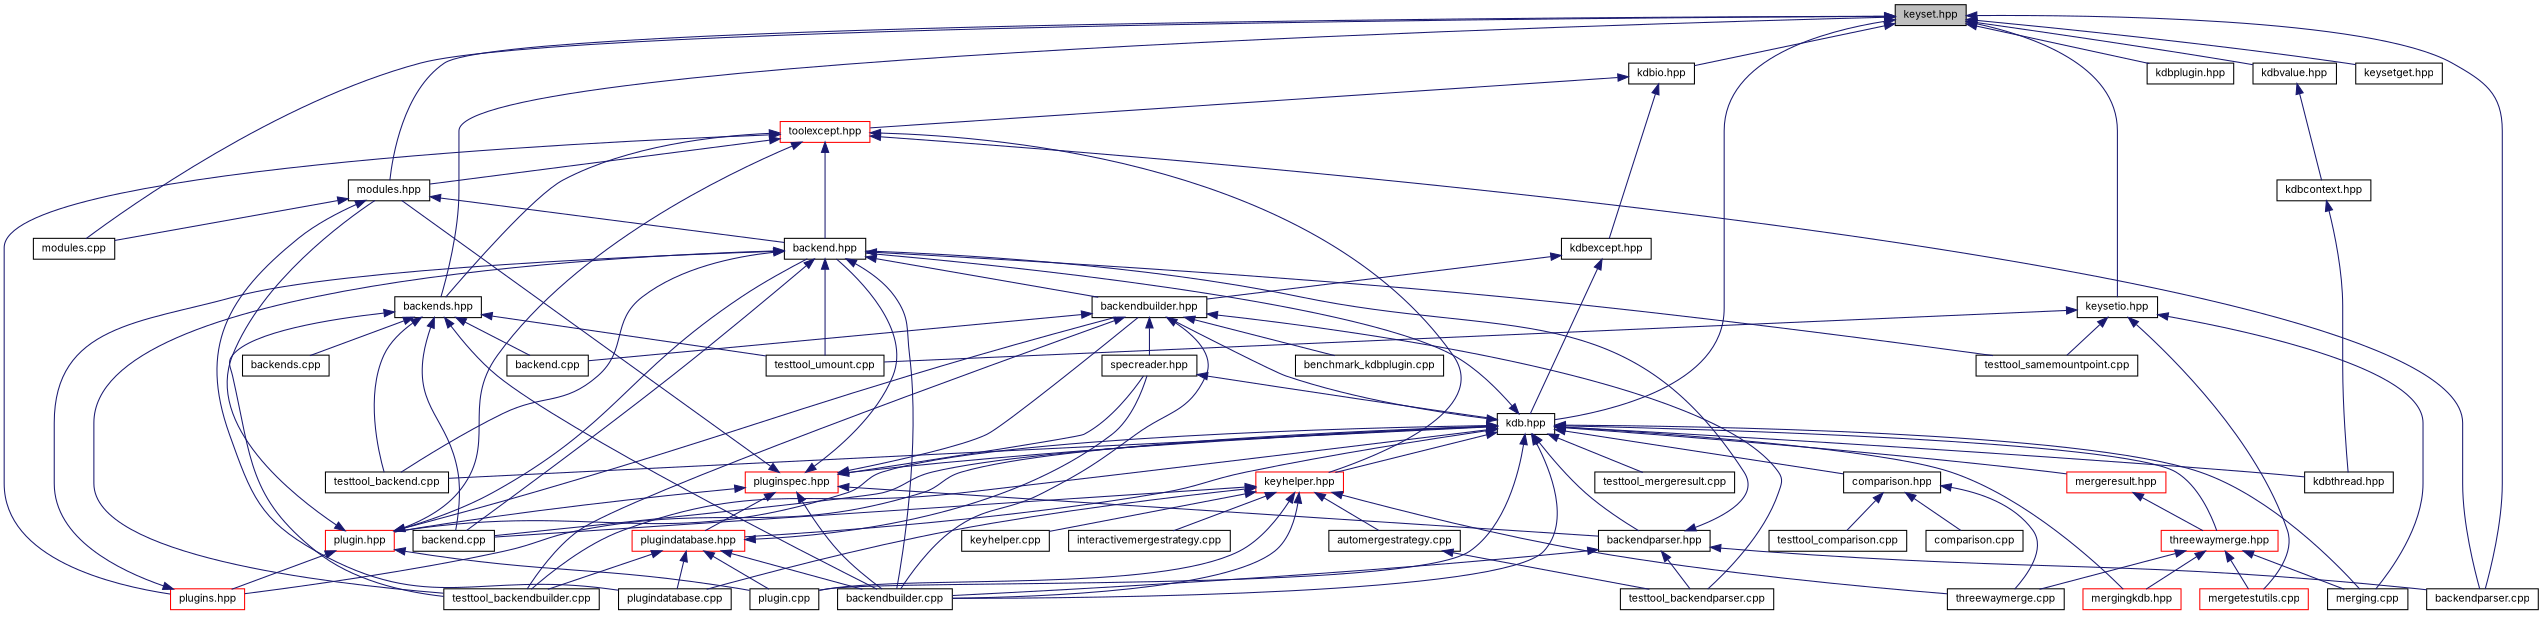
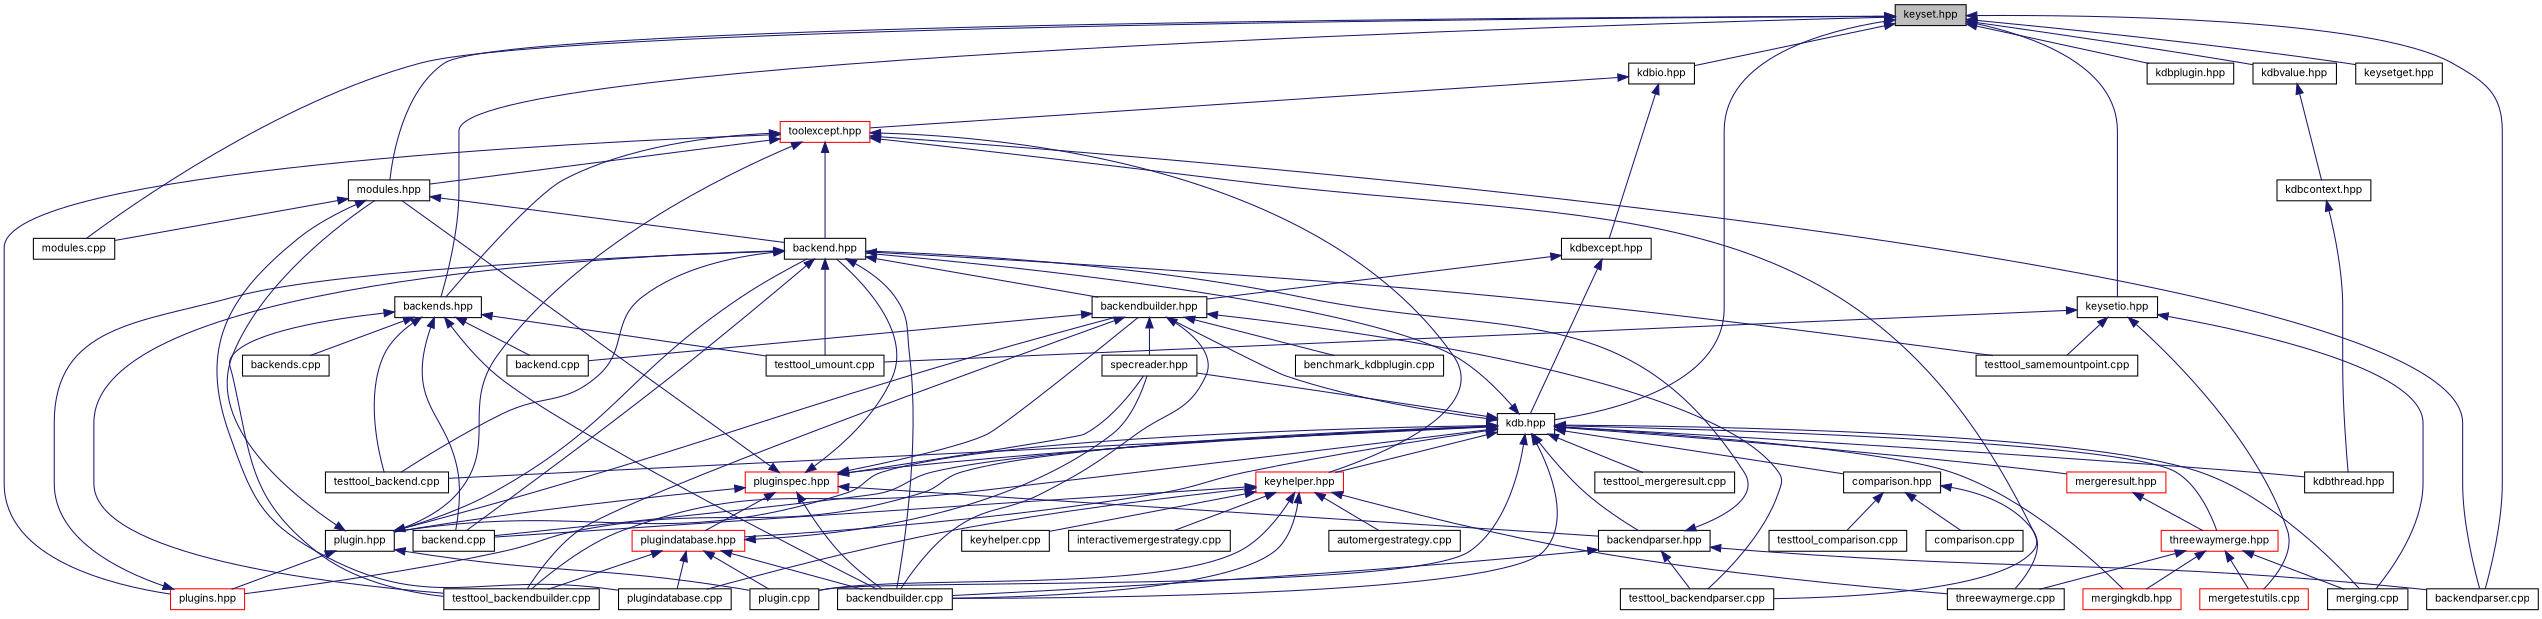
edge "kdb.hpp" -> "specreader.hpp": reversed
node "plugin.hpp": color red -> black
edge "testtool_backendparser.cpp" -> "automergestrategy.cpp": now "testtool_backendparser.cpp" -> "toolexcept.hpp"
